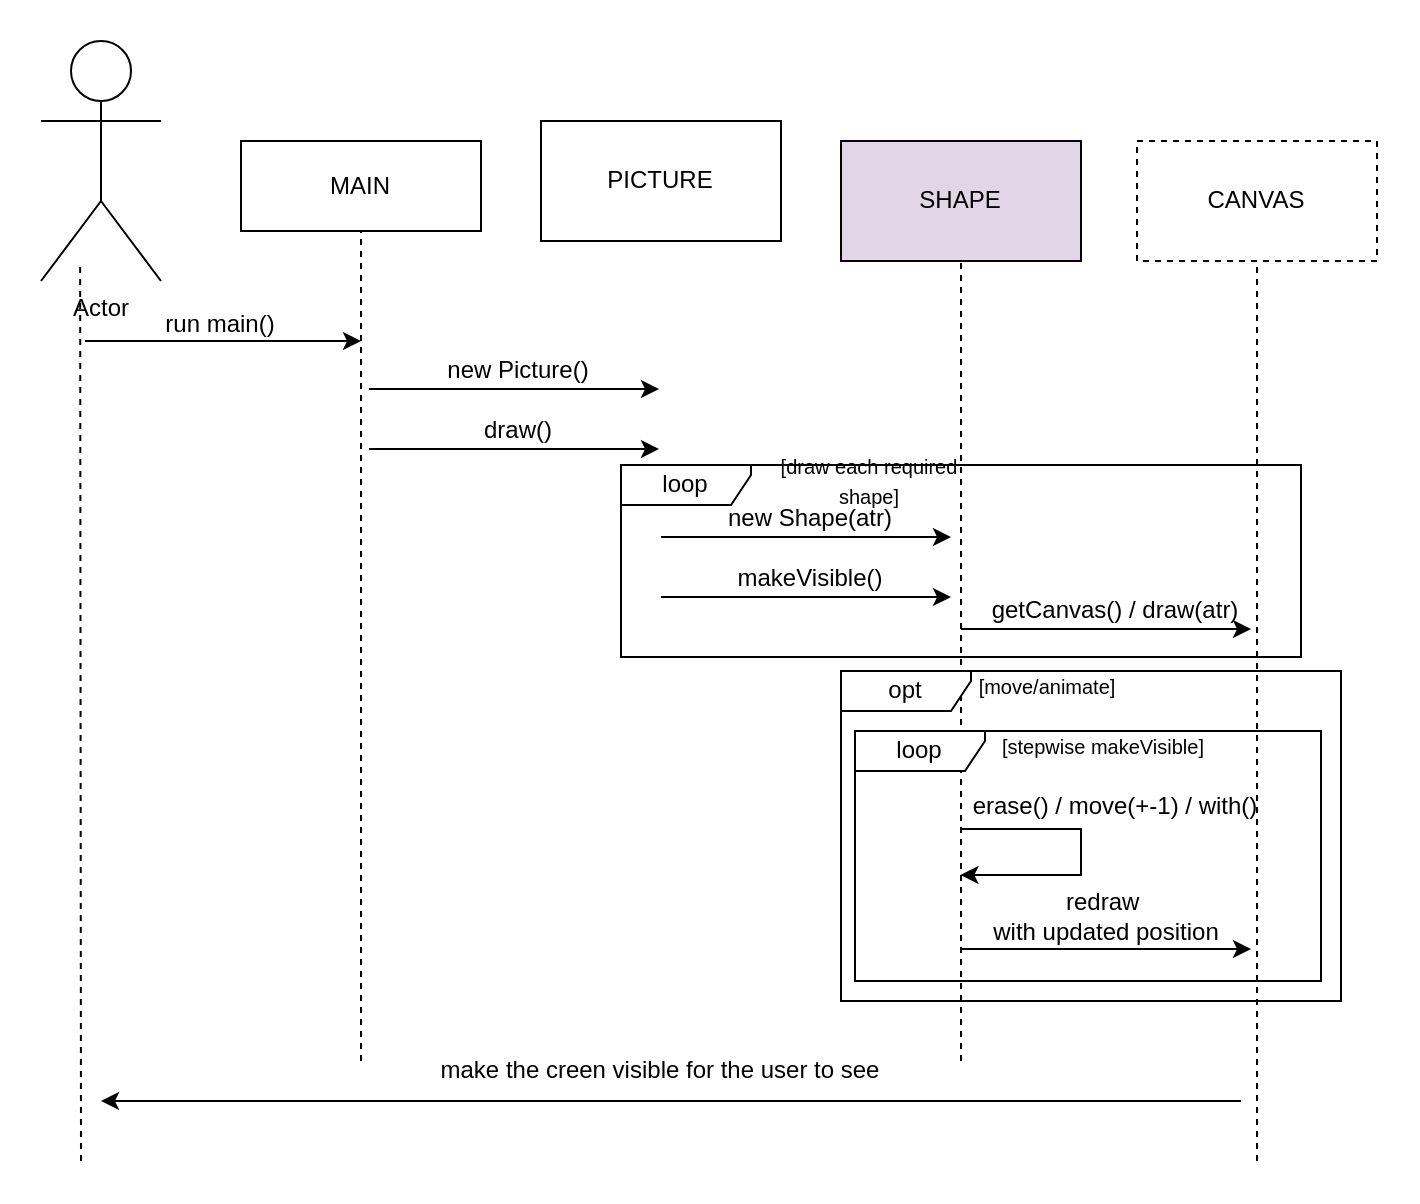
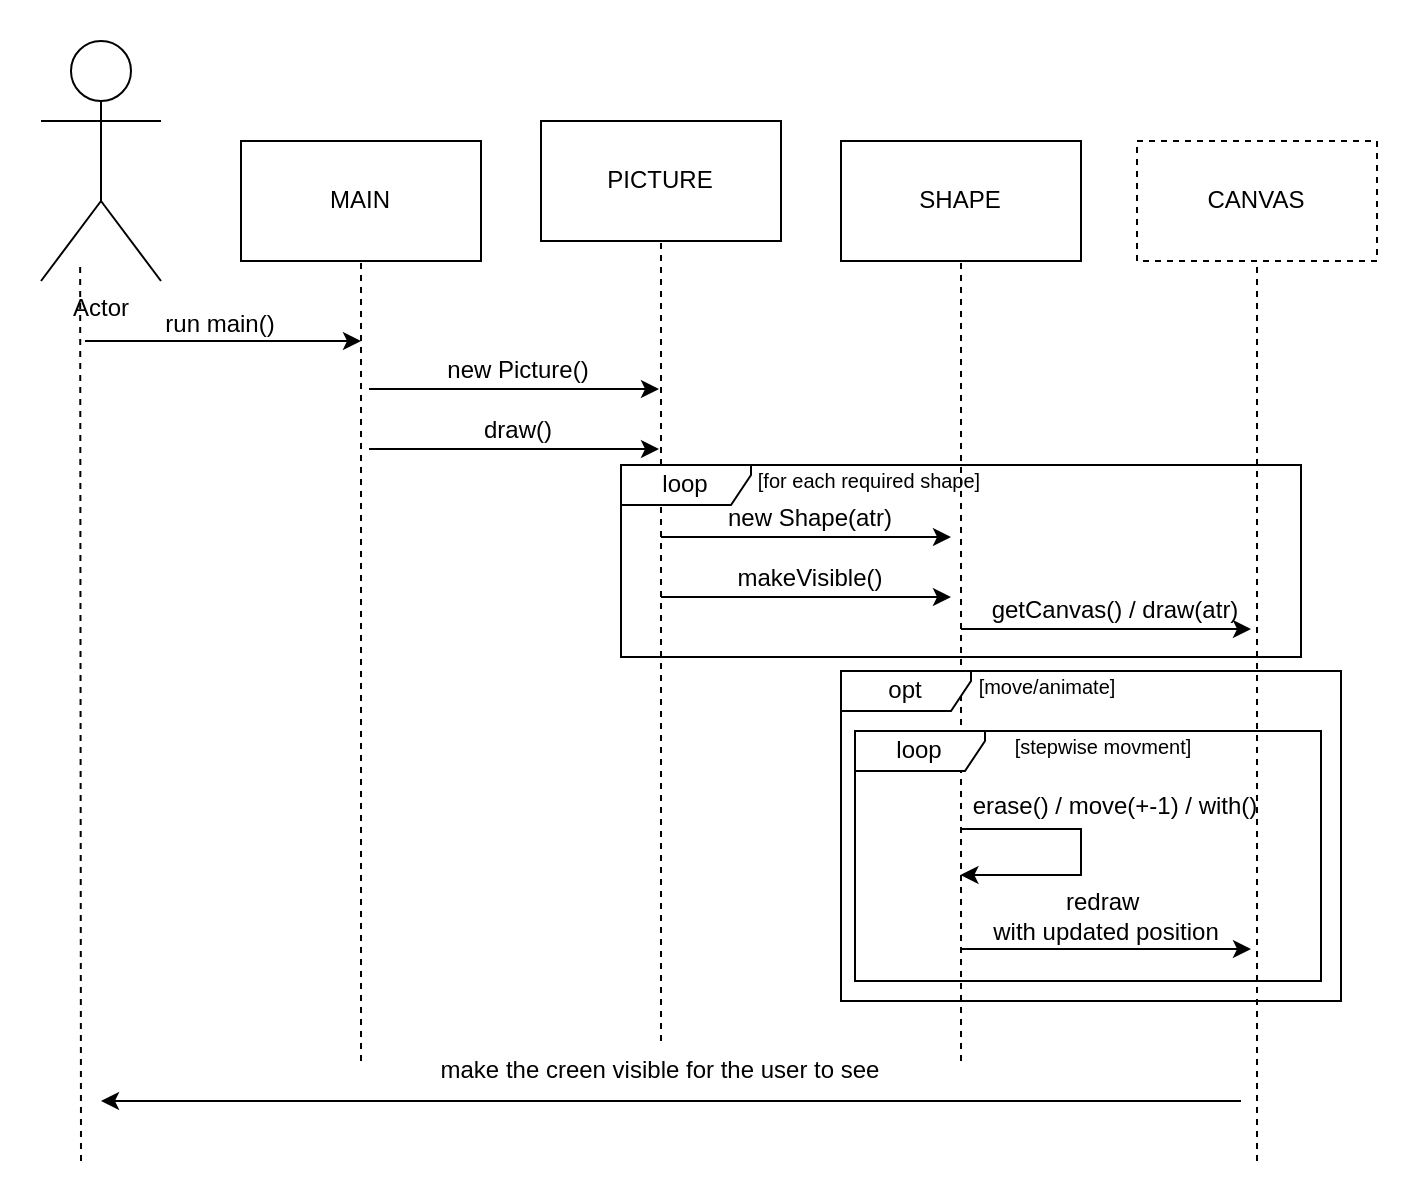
node "MAIN": size 240x90 -> 240x120
node "SHAPE": fillcolor #e1d5e7 -> #ffffff
node "[draw each required shape]": label "[draw each required shape]" -> "[for each required shape]"
node "[stepwise makeVisible]": label "[stepwise makeVisible]" -> "[stepwise movment]"
edge "PICTURE" -- "make the creen visible for the user to see": added
